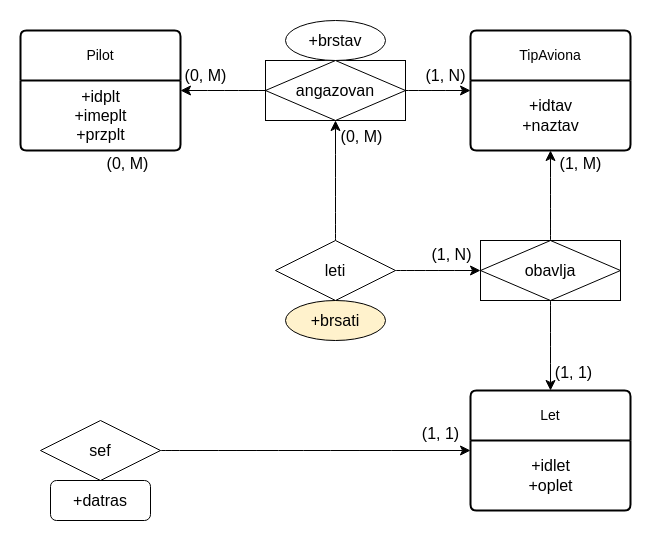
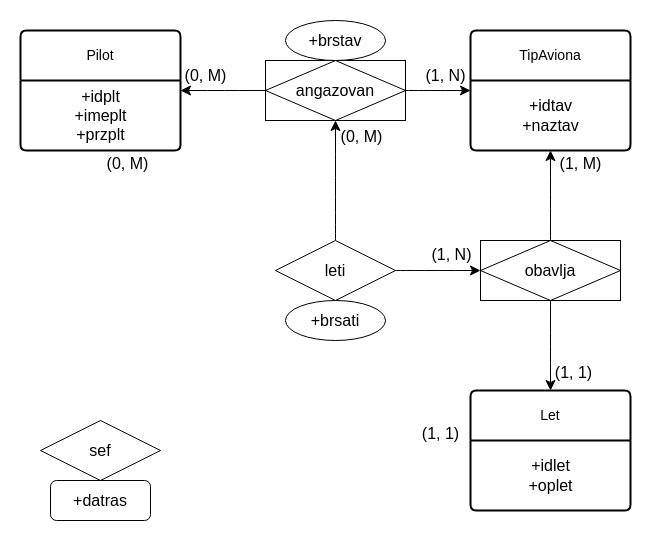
node "+brsati": fillcolor #fff2cc -> #ffffff
edge "sef" -> "Let": removed
